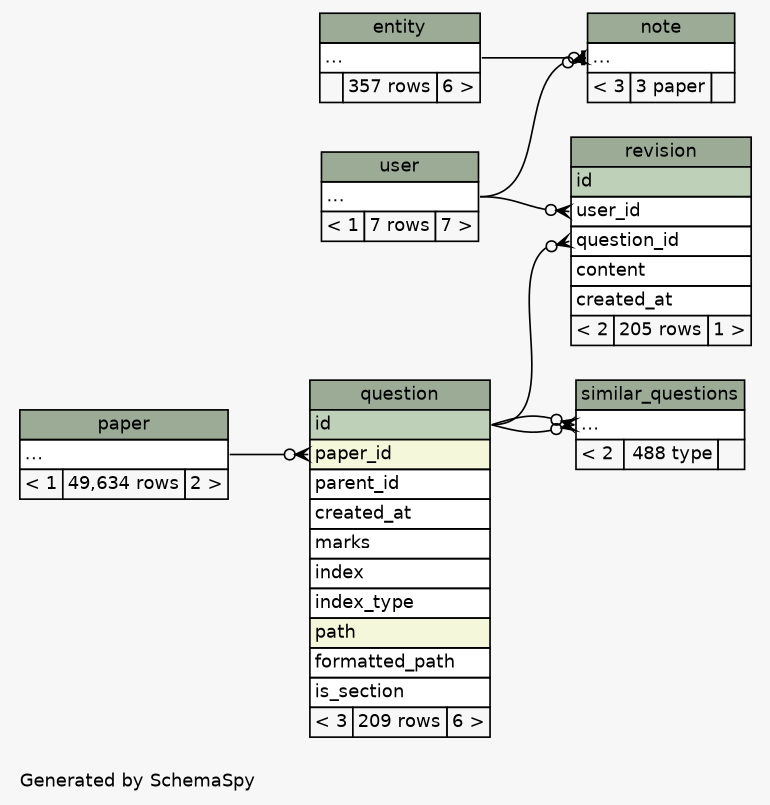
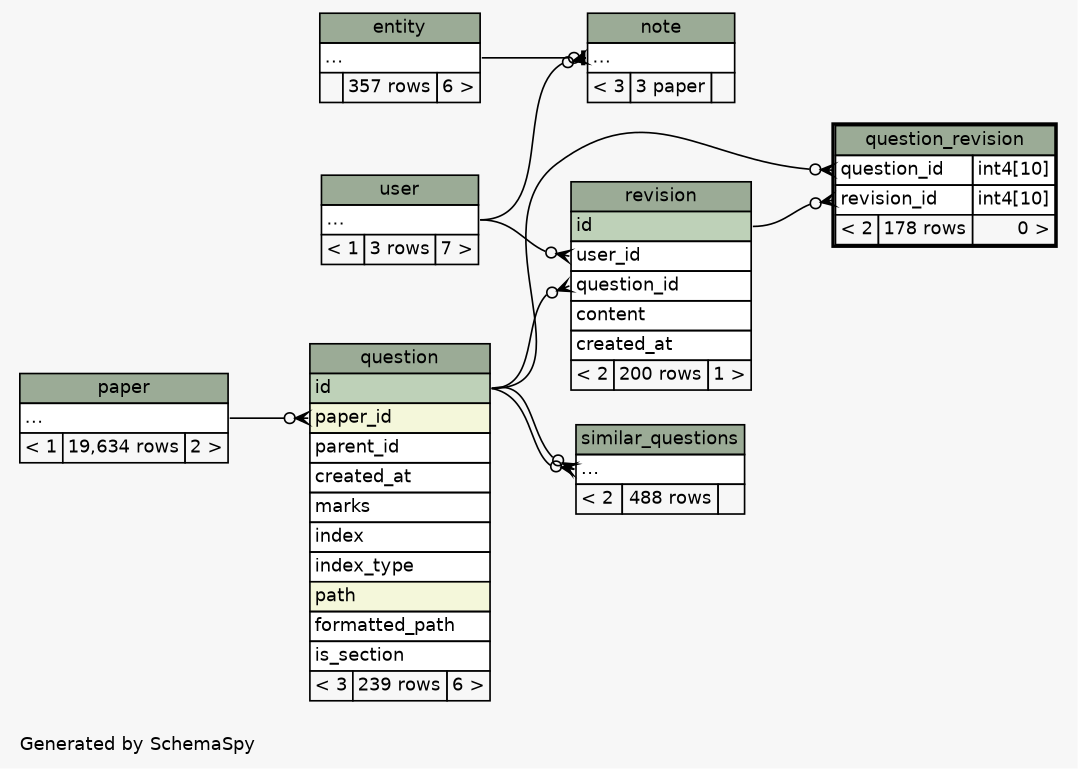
node "question_revision": added
node "user": text "7 rows" -> "3 rows"
node "revision": text "205 rows" -> "200 rows"
node "similar_questions": text "488 type" -> "488 rows"
node "paper": text "49,634 rows" -> "19,634 rows"
node "question": text "209 rows" -> "239 rows"
